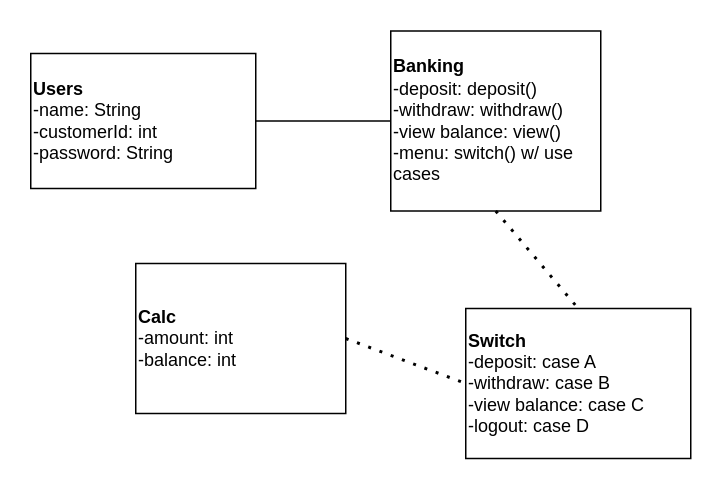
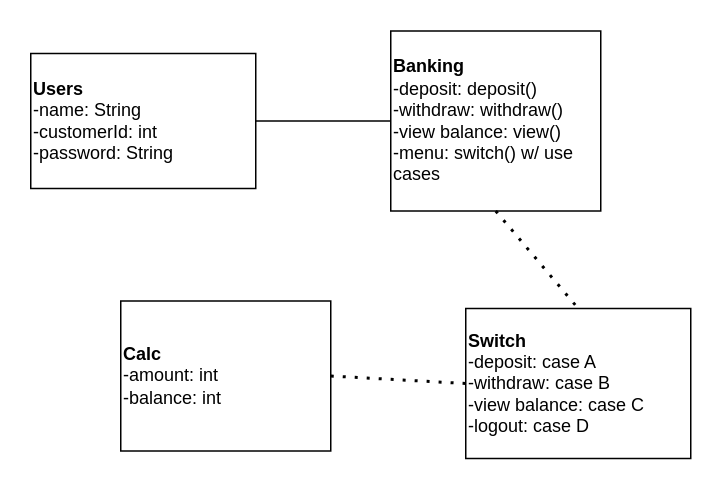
node "Calc -amount: int -balance: int": moved (241, 338) -> (226, 376)
